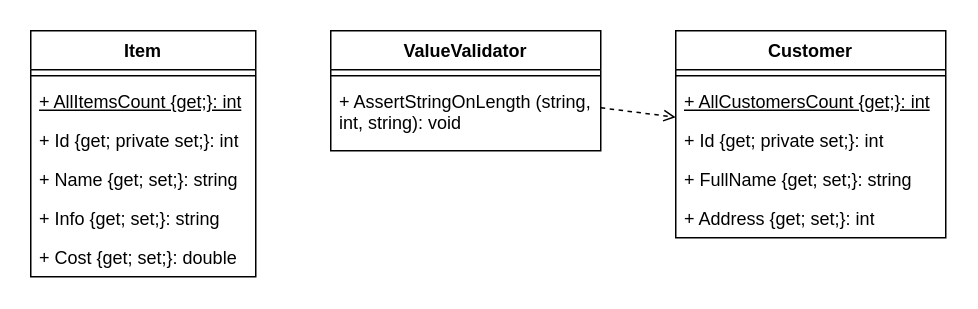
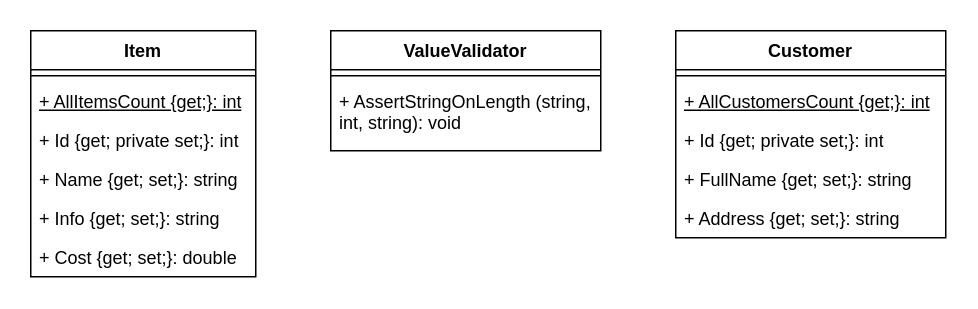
edge "ValueValidator" -> "Customer": removed
node "+ Address {get; set;}: int": label "+ Address {get; set;}: int" -> "+ Address {get; set;}: string"
